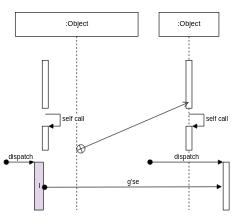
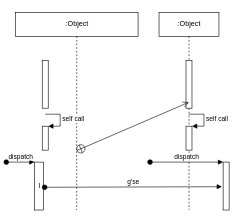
node "l": fillcolor #e1d5e7 -> #ffffff
